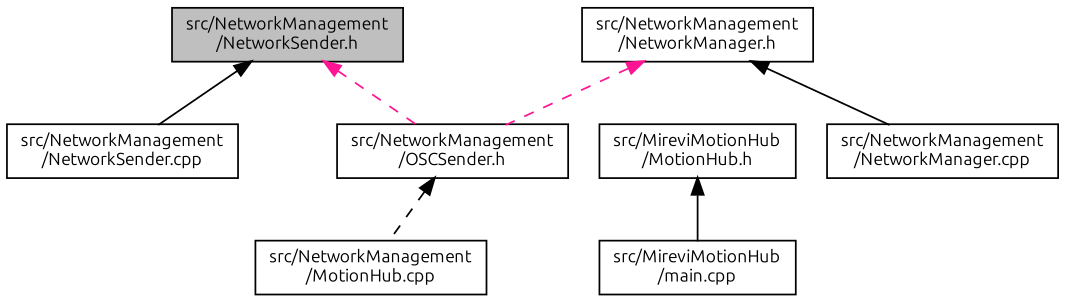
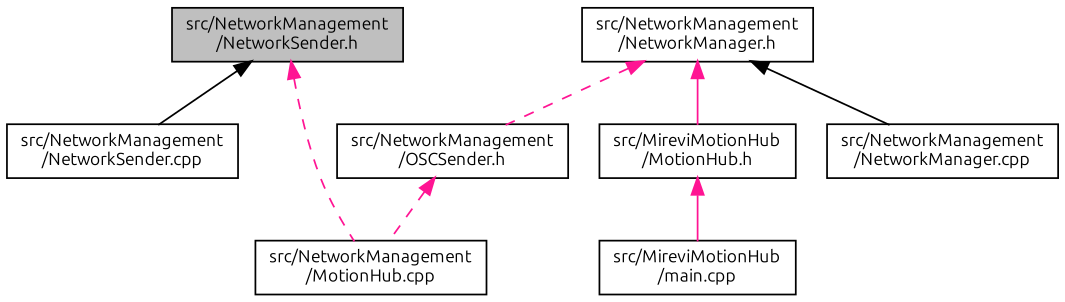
edge "src/NetworkManagement /OSCSender.h" -> "src/NetworkManagement /NetworkSender.h": now "src/NetworkManagement /MotionHub.cpp" -> "src/NetworkManagement /NetworkSender.h"
edge "src/MireviMotionHub /MotionHub.h" -> "src/NetworkManagement /NetworkManager.h": added
edge "src/NetworkManagement /MotionHub.cpp" -> "src/NetworkManagement /OSCSender.h": color black -> deeppink
edge "src/MireviMotionHub /main.cpp" -> "src/MireviMotionHub /MotionHub.h": color black -> deeppink
